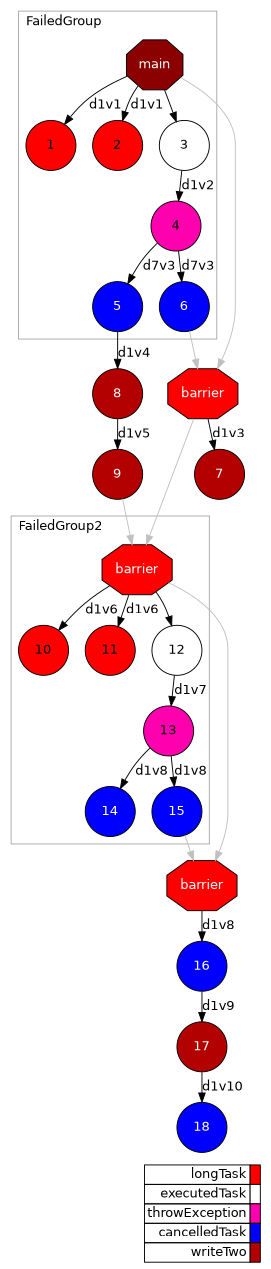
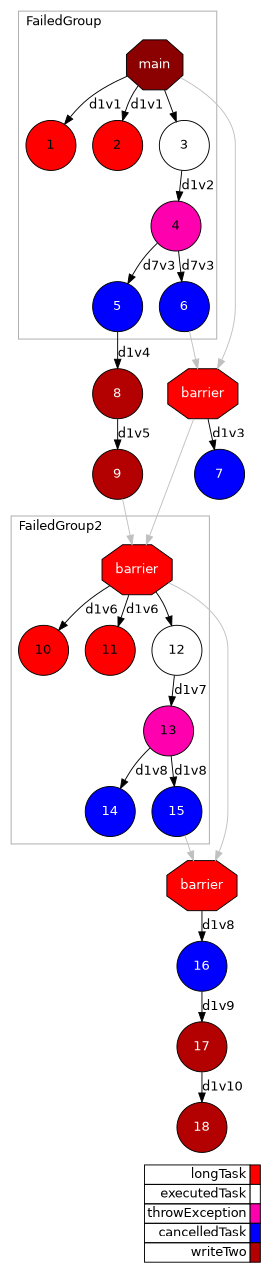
node "7": fillcolor #b30000 -> #0000ff
node "18": fillcolor #0000ff -> #b30000
